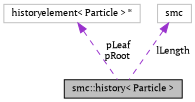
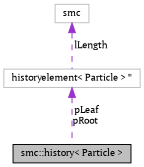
edge "smc::history< Particle >" -> "smc": now "historyelement< Particle > *" -> "smc"
